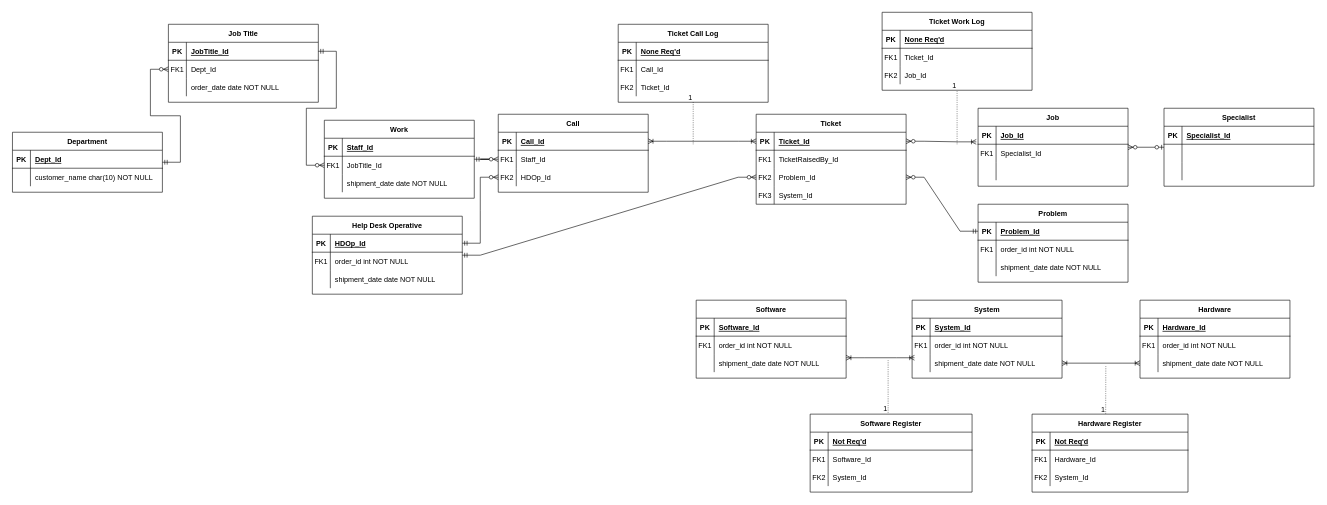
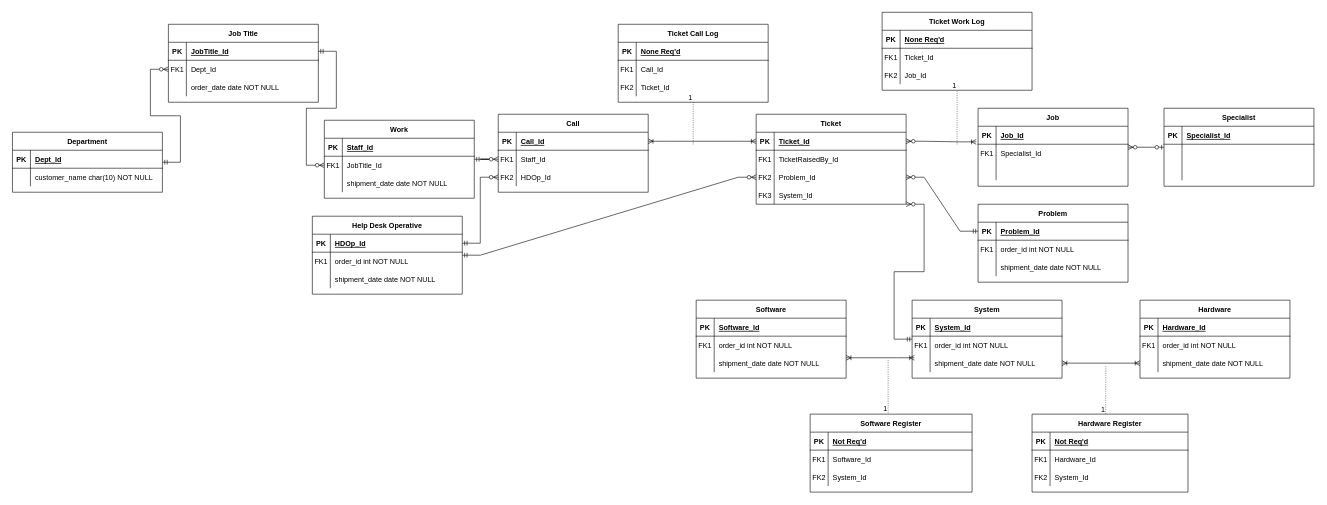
edge "Ticket" -- "System": added
